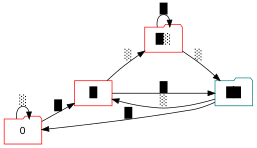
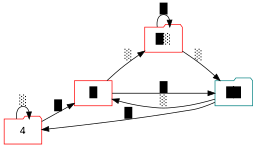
node "0": label "0" -> "4"
